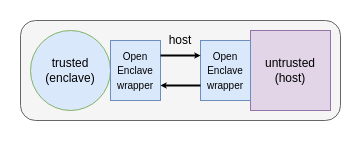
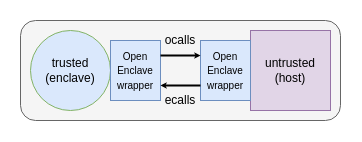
node "host": label "host" -> "ocalls"
node "ecalls": added
